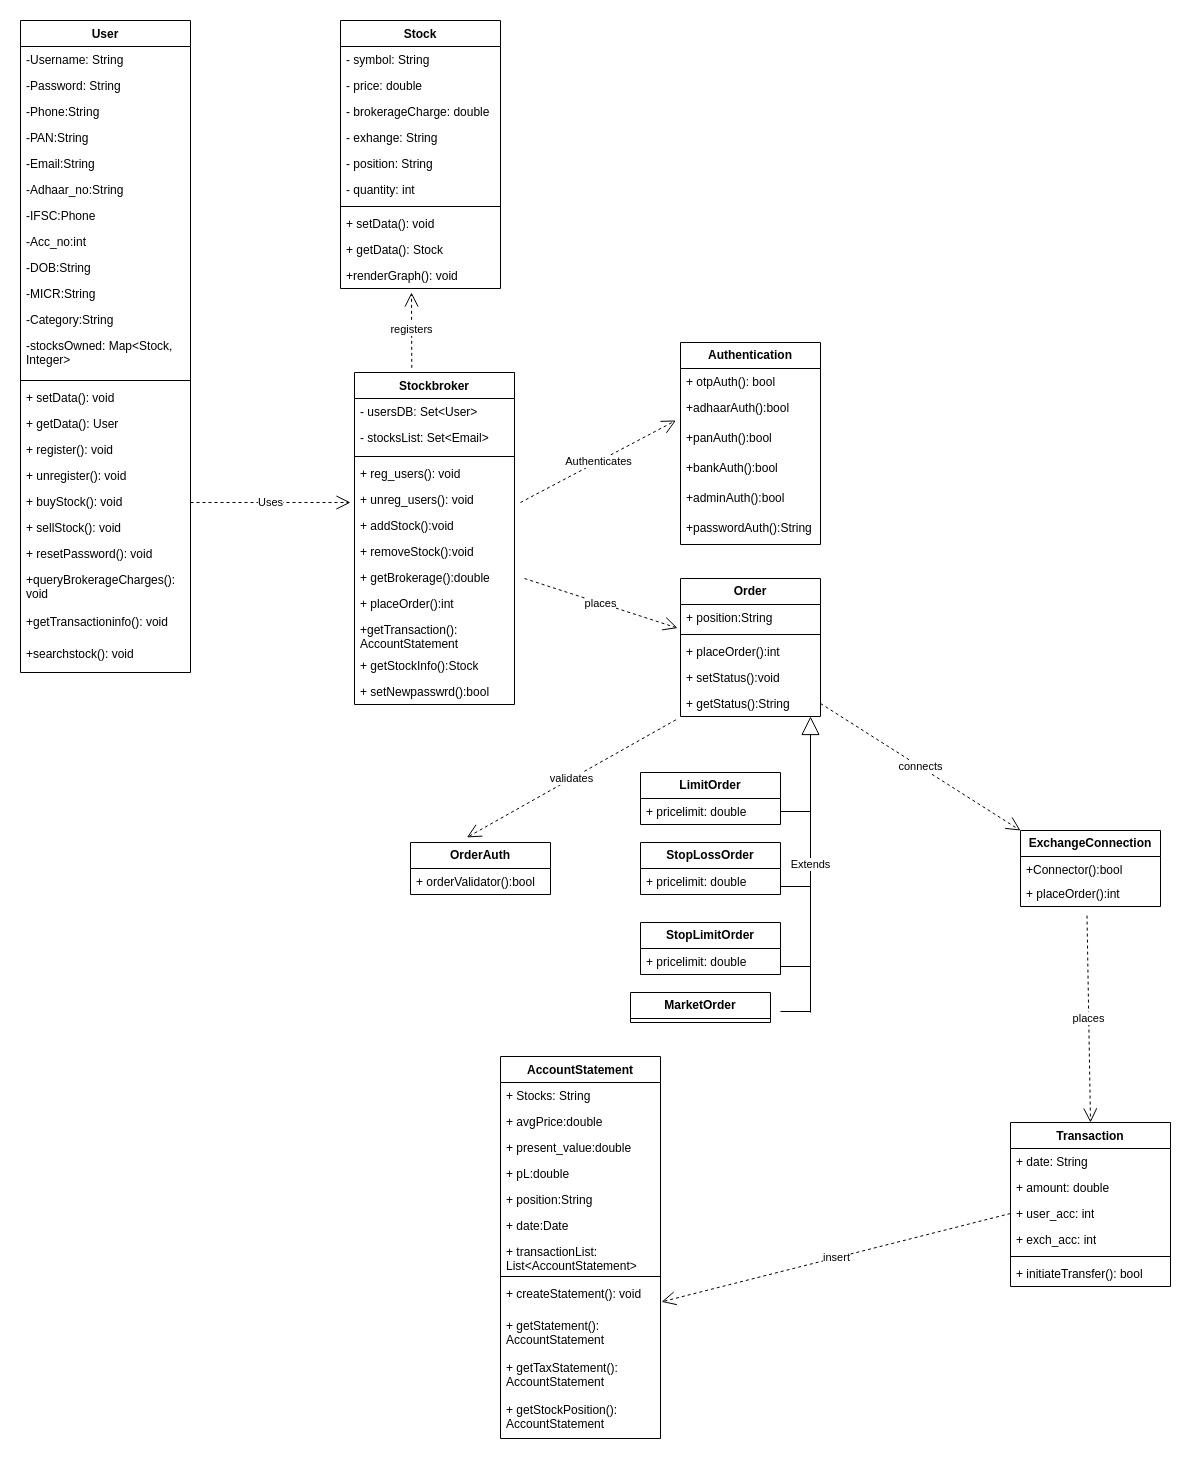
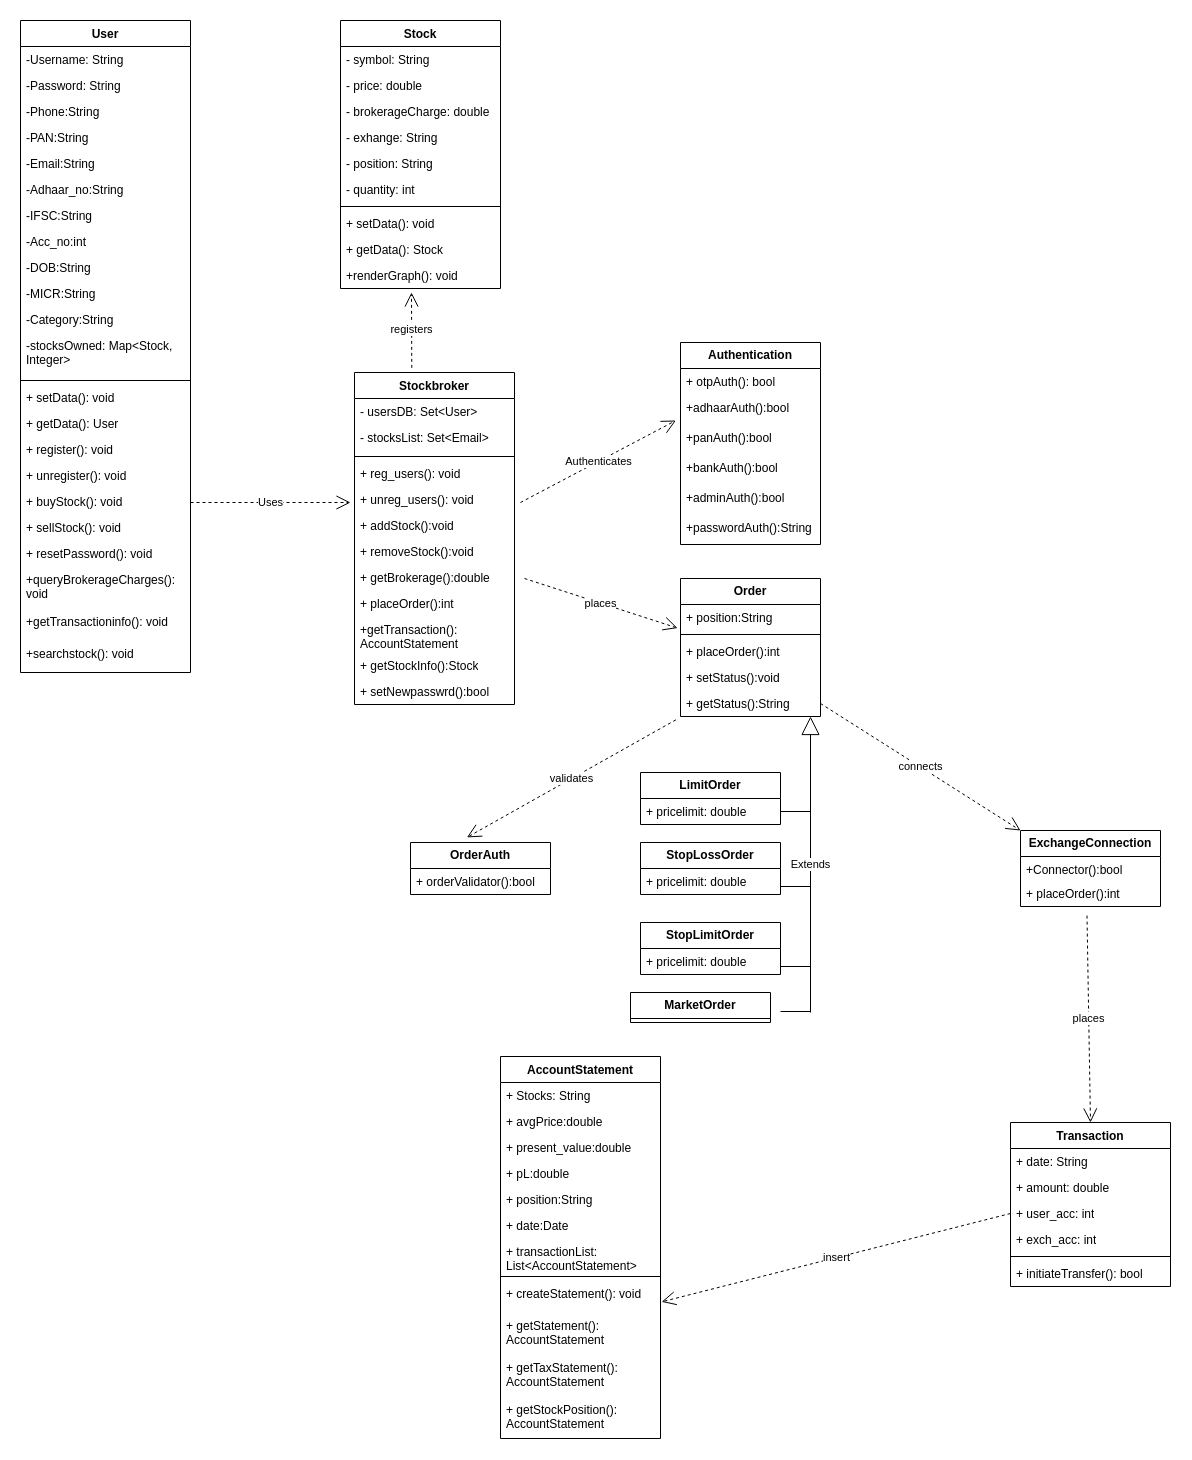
node "-IFSC:Phone": label "-IFSC:Phone" -> "-IFSC:String"
